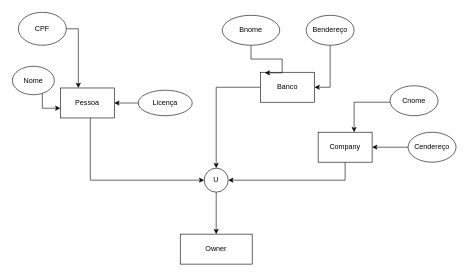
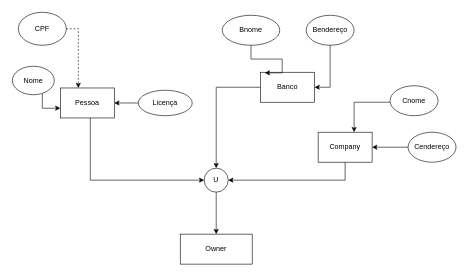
edge "CPF" -> "Pessoa": style solid -> dashed
